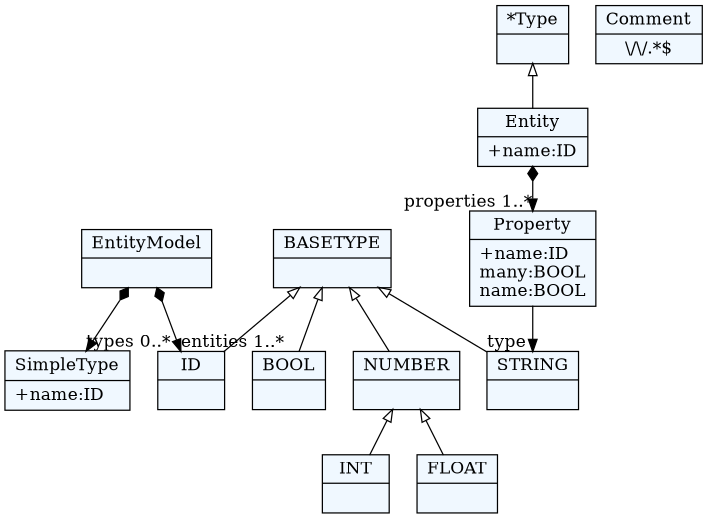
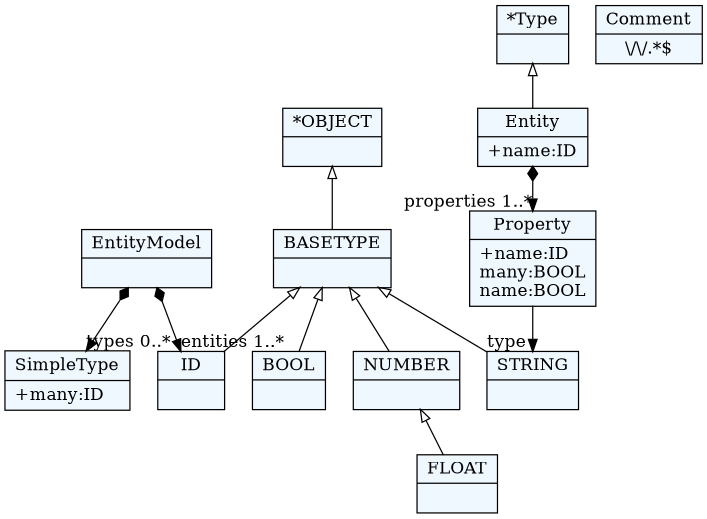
node "*OBJECT": added
node "SimpleType": text "+name:ID" -> "+many:ID"
node "INT": removed
